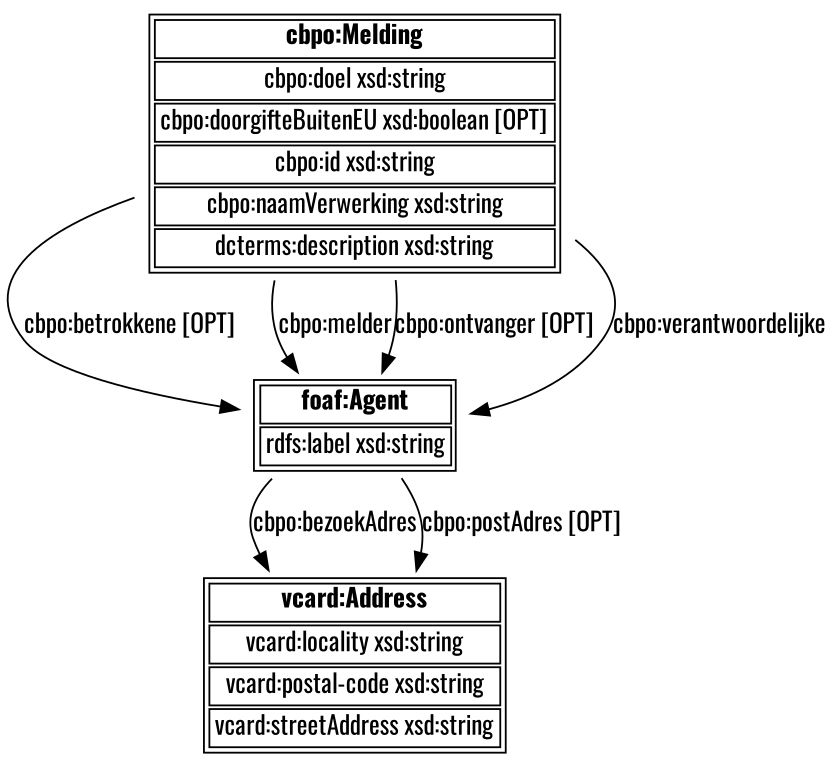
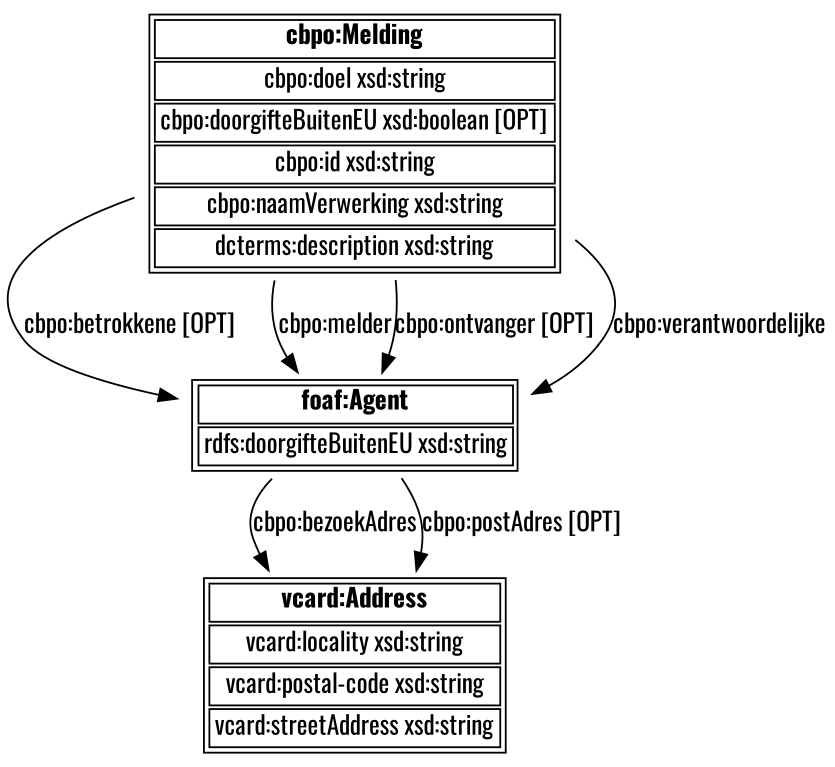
node "foaf:Agent": text "rdfs:label xsd:string" -> "rdfs:doorgifteBuitenEU xsd:string"
